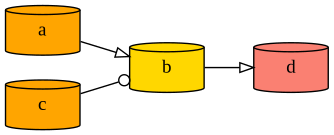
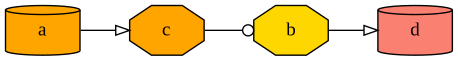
edge "a" -> "b": now "a" -> "c"
node "b": shape cylinder -> octagon
node "c": shape cylinder -> octagon
